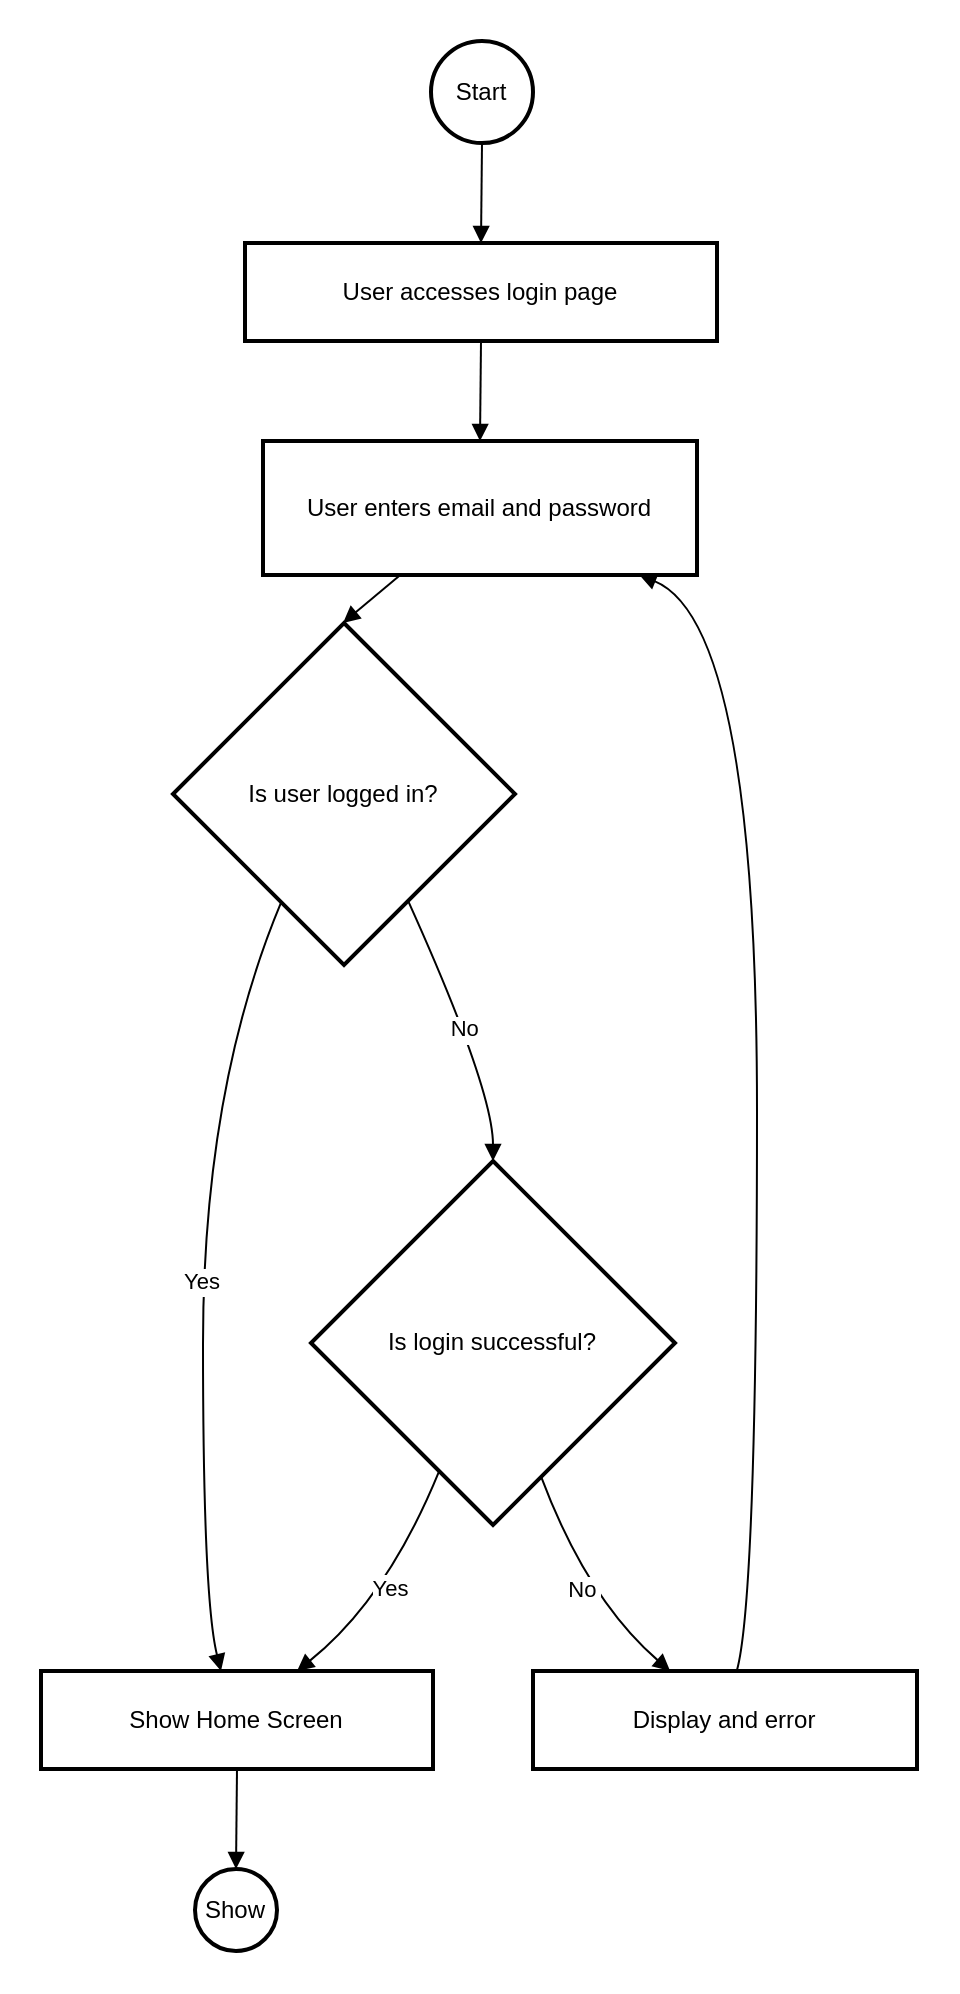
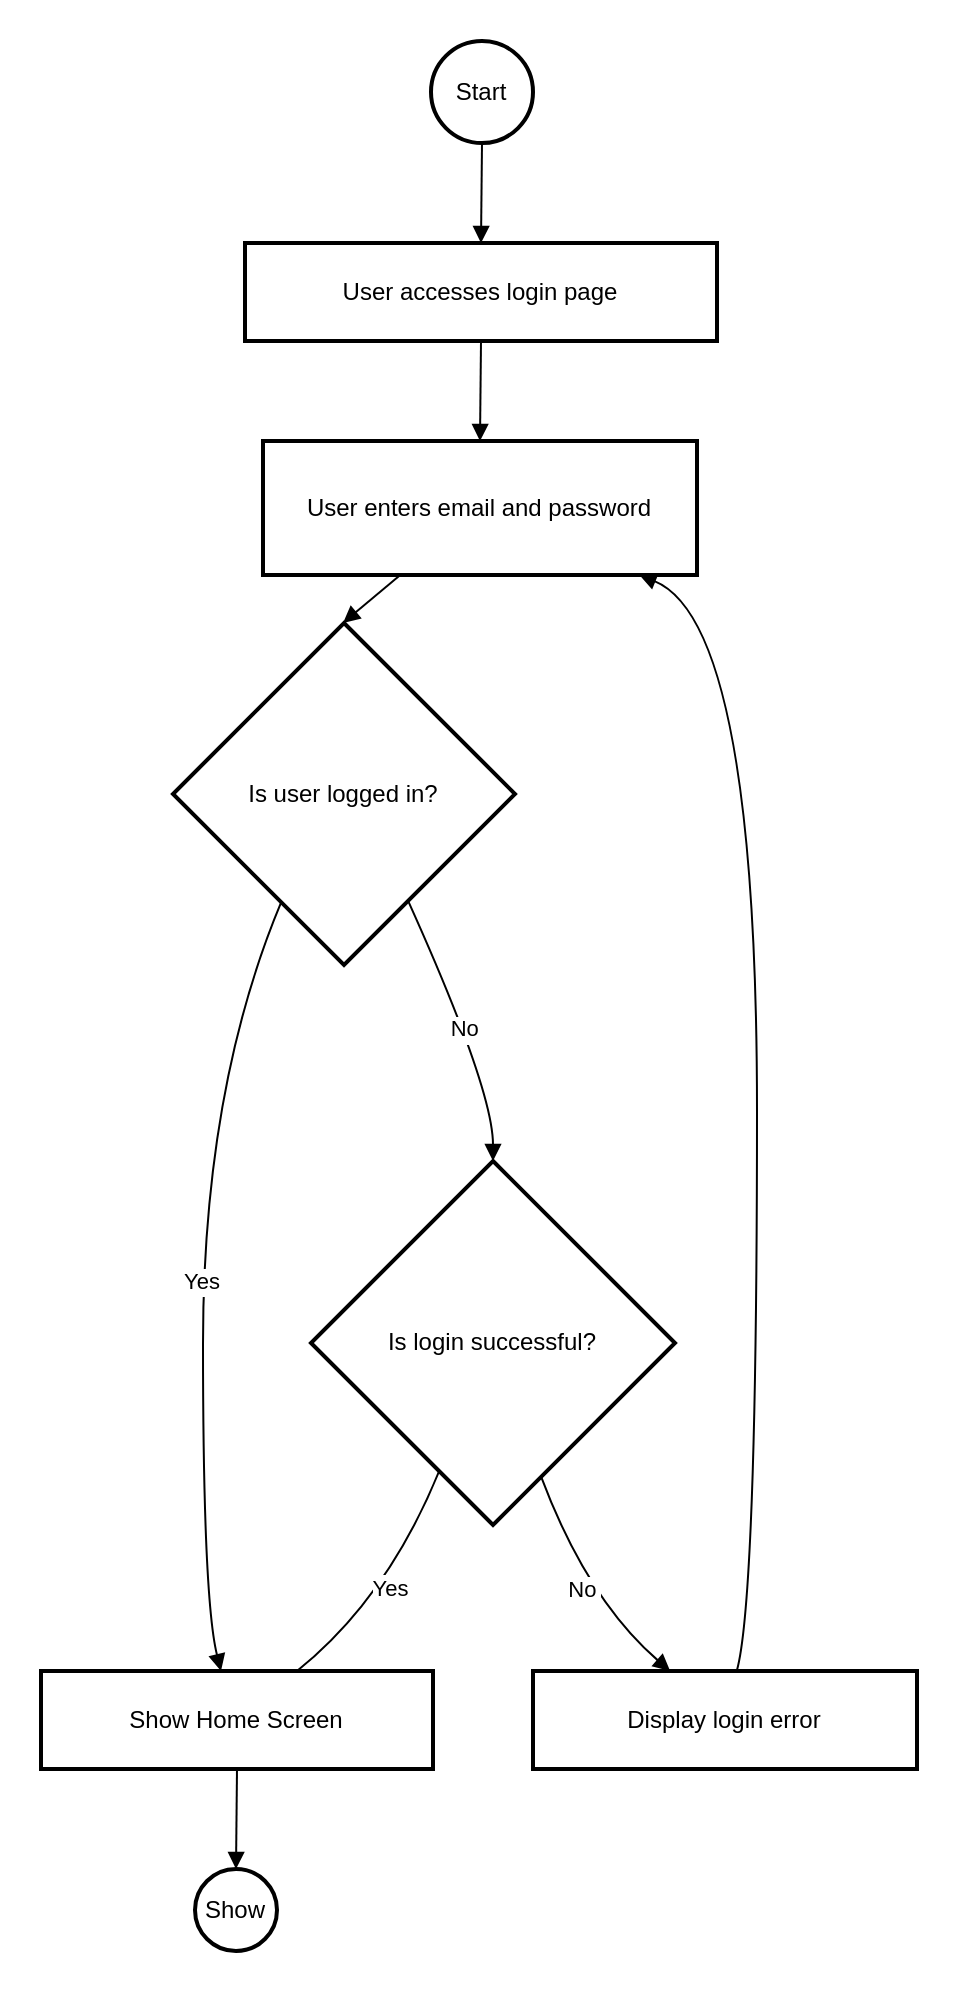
edge "Is login successful?" -> "Show Home Screen": arrowhead block -> none
node "Display and error": label "Display and error" -> "Display login error"
